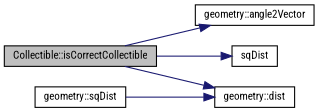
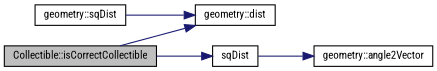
edge "Collectible::isCorrectCollectible" -> "geometry::angle2Vector": now "sqDist" -> "geometry::angle2Vector"
